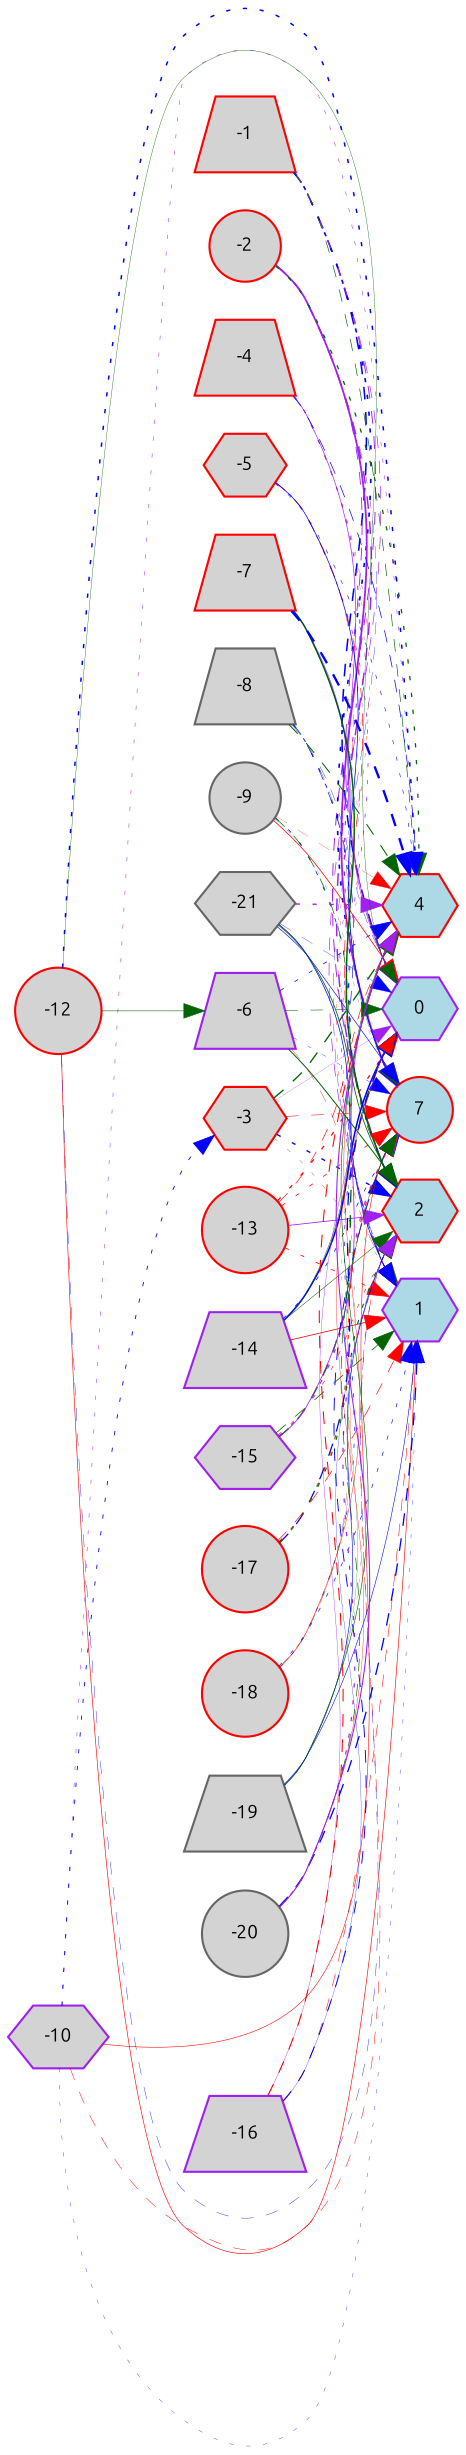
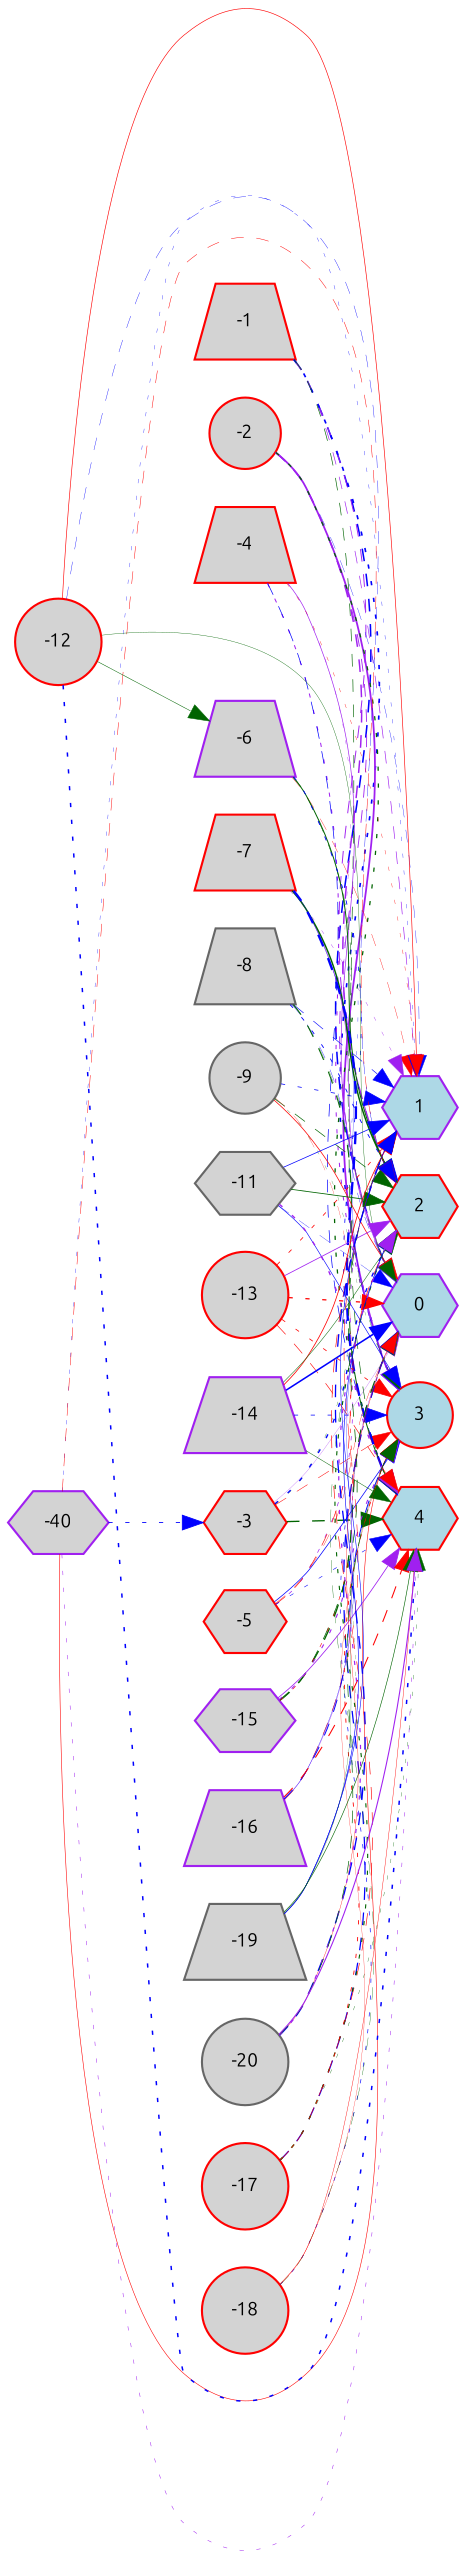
node "-21": label "-21" -> "-11"
node "7": label "7" -> "3"
edge "-18" -> "1": removed
node "-10": label "-10" -> "-40"
